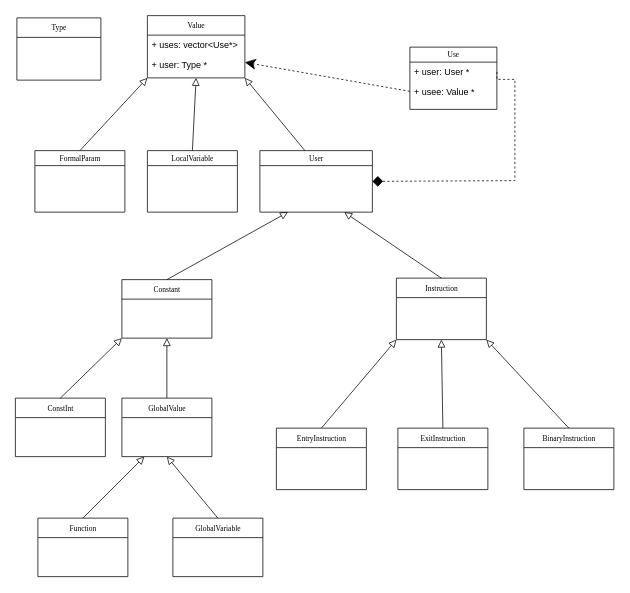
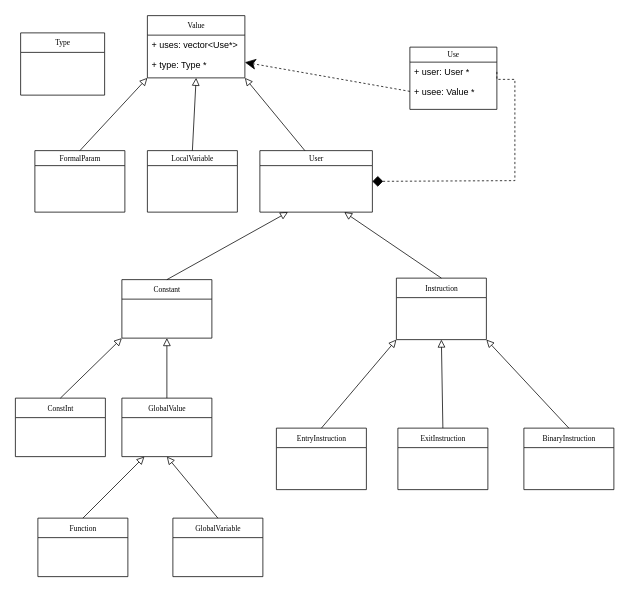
node "Type": moved (59, 49) -> (63, 64)
node "+ user: Type *": label "+ user: Type *" -> "+ type: Type *"
